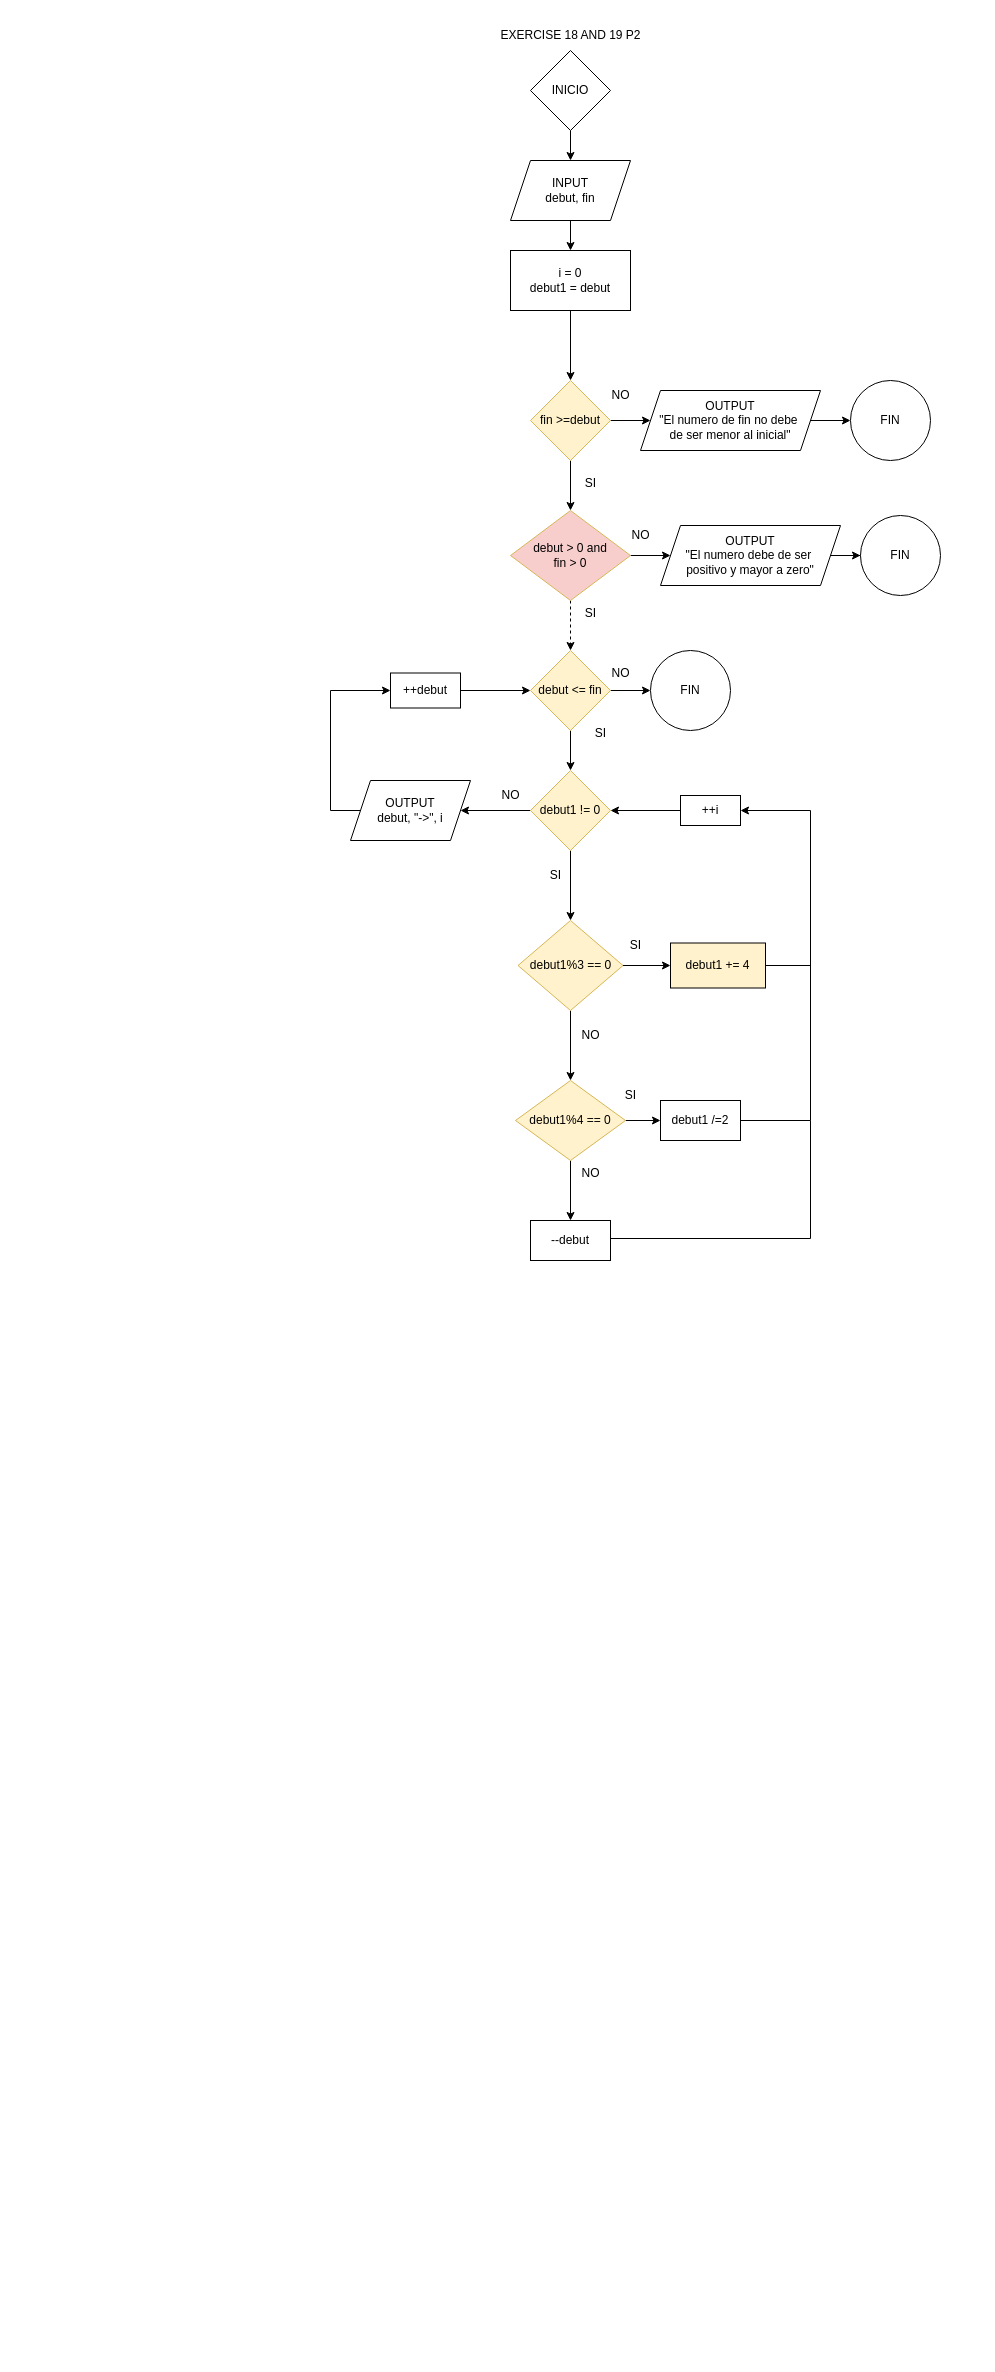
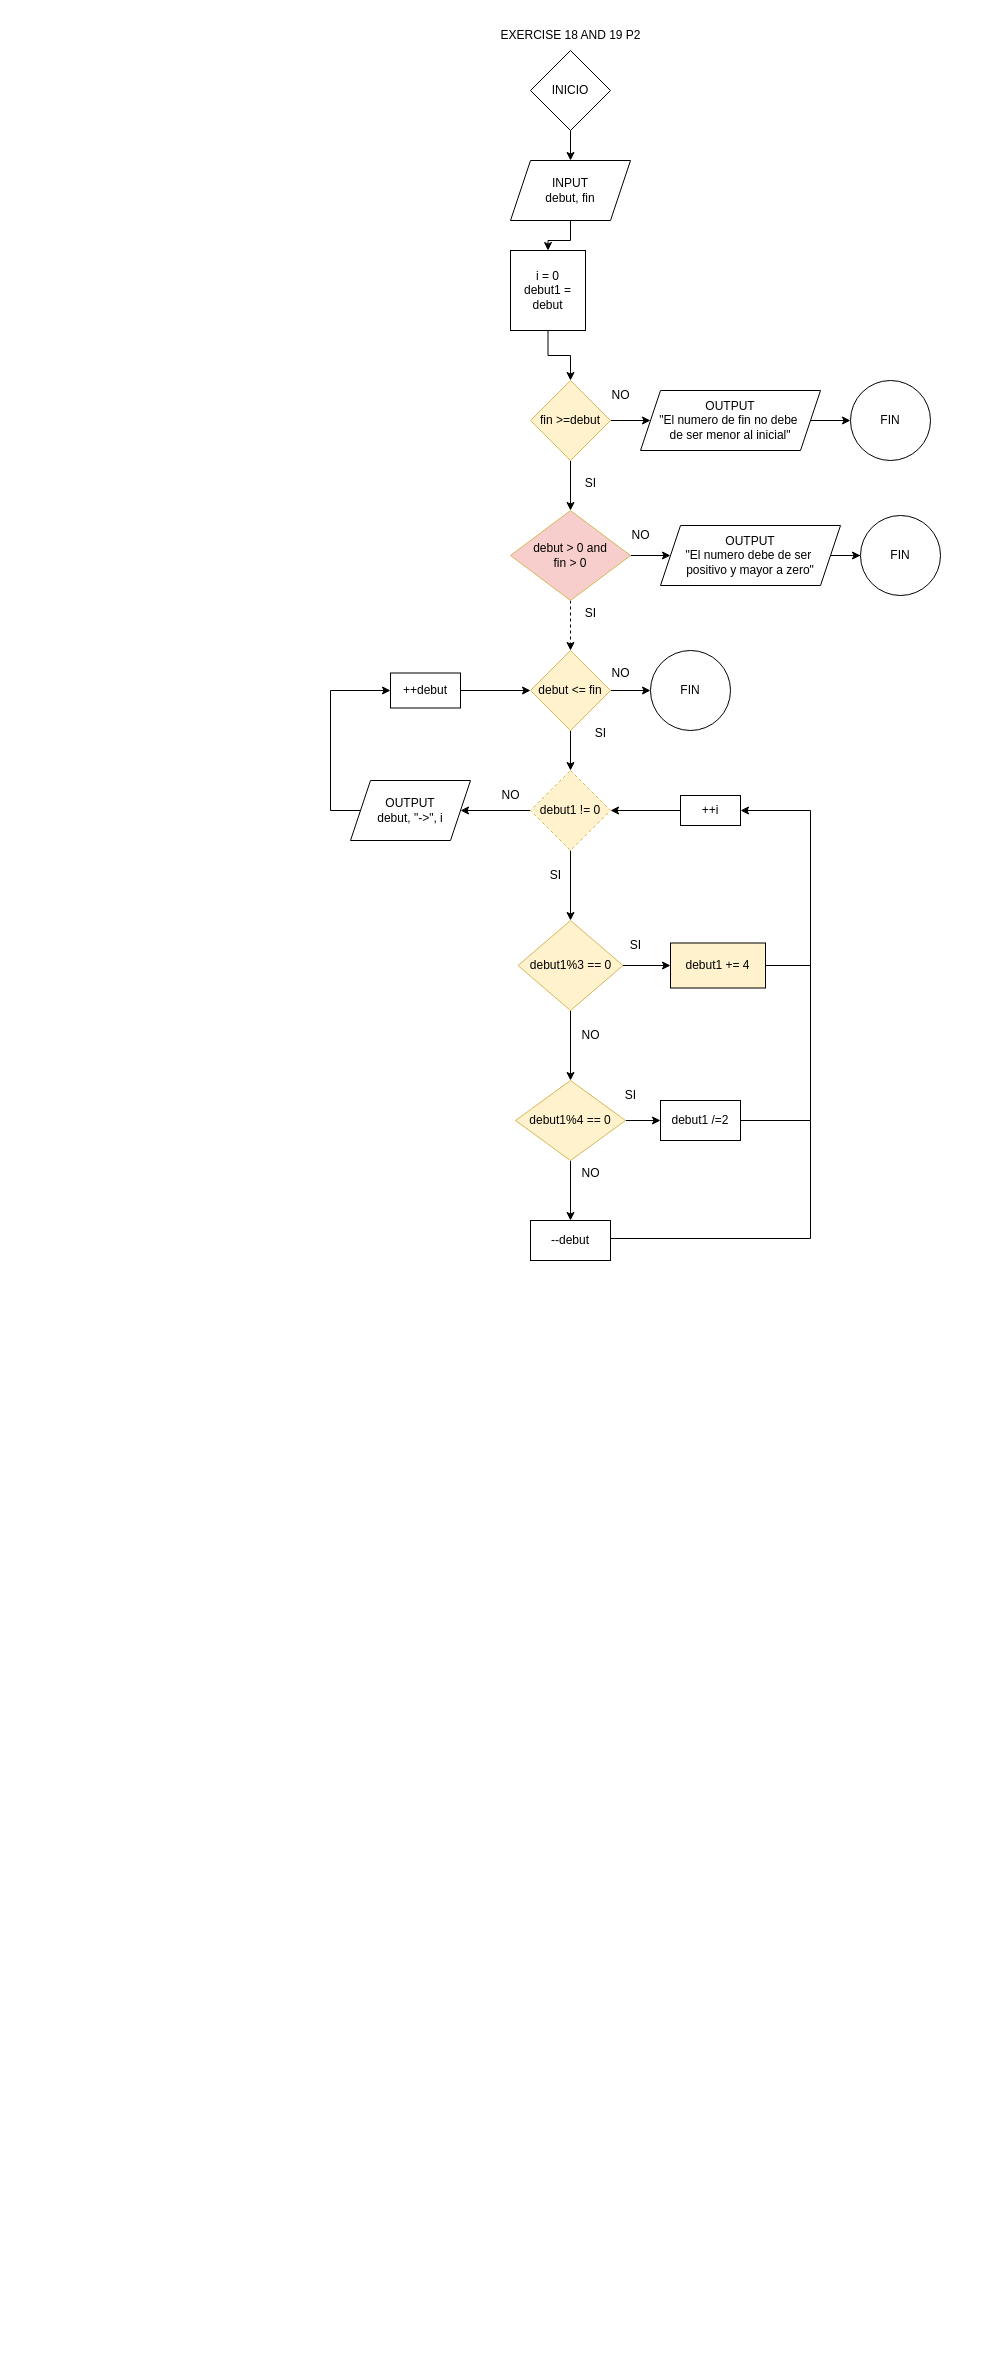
node "i = 0 debut1 = debut": size 120x60 -> 75x80
node "debut1 != 0": style solid -> dashed
